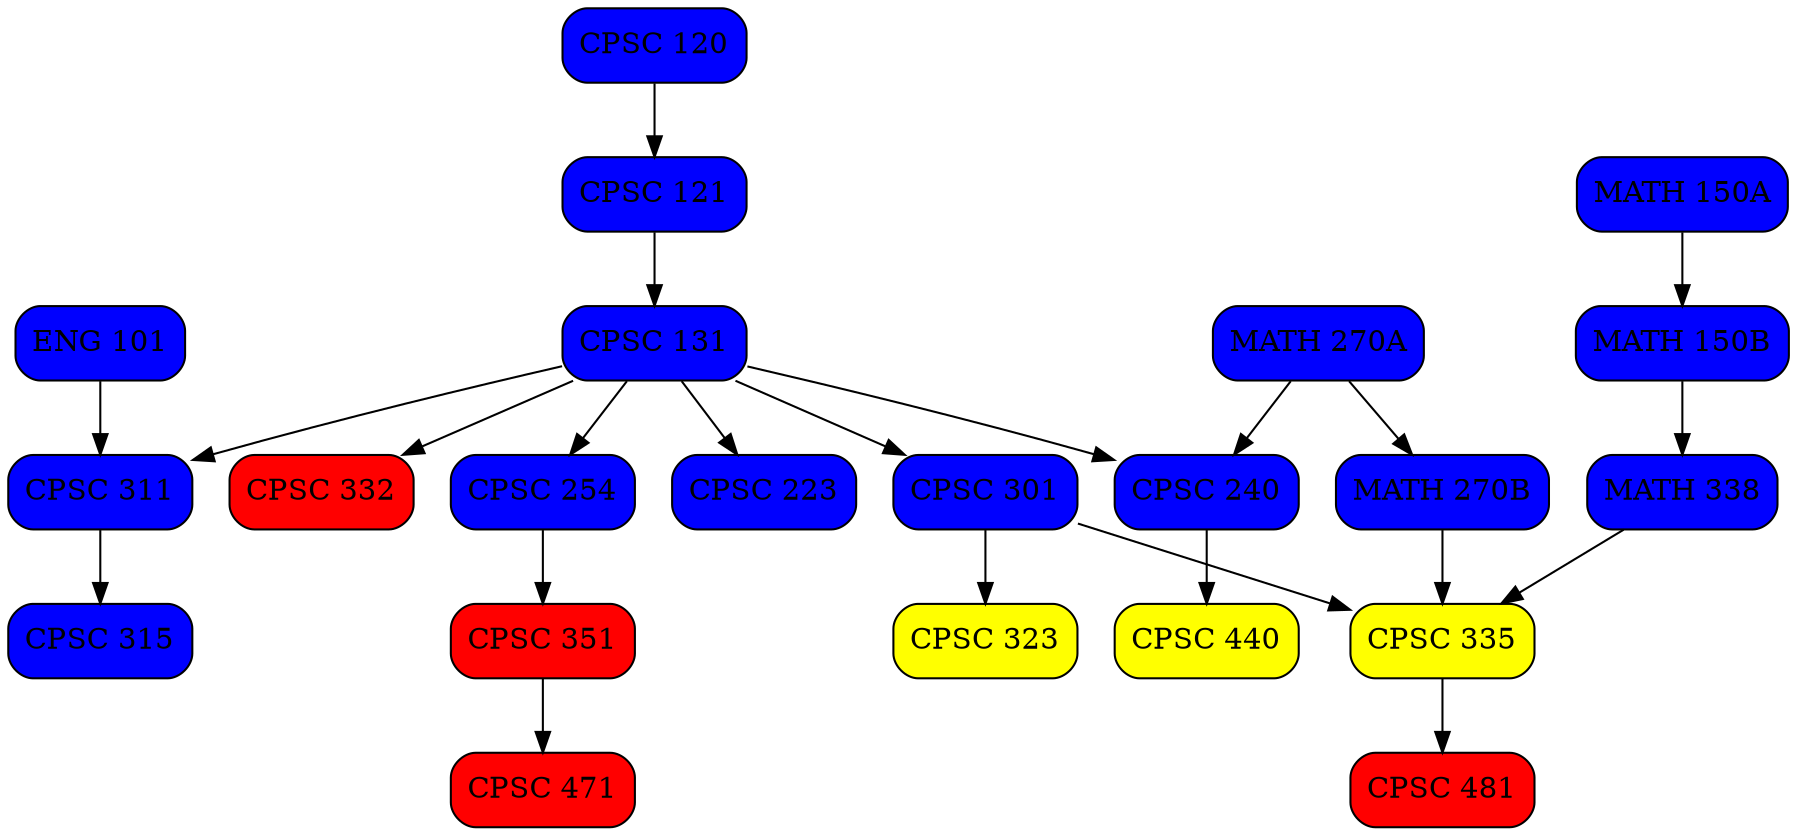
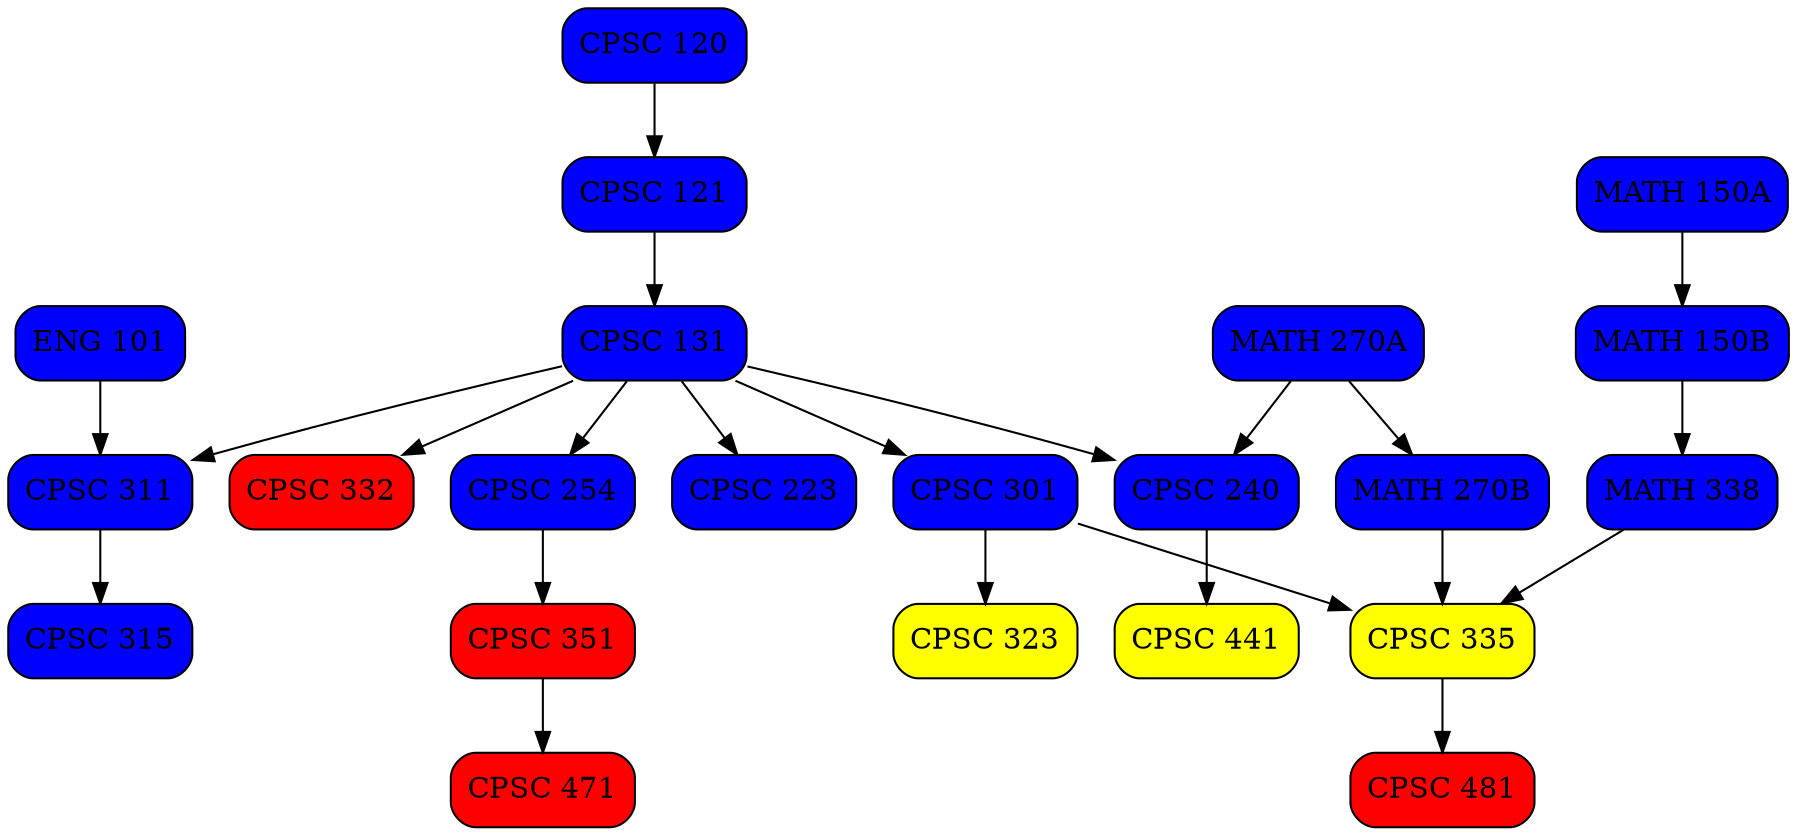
node "CPSC 440": label "CPSC 440" -> "CPSC 441"
